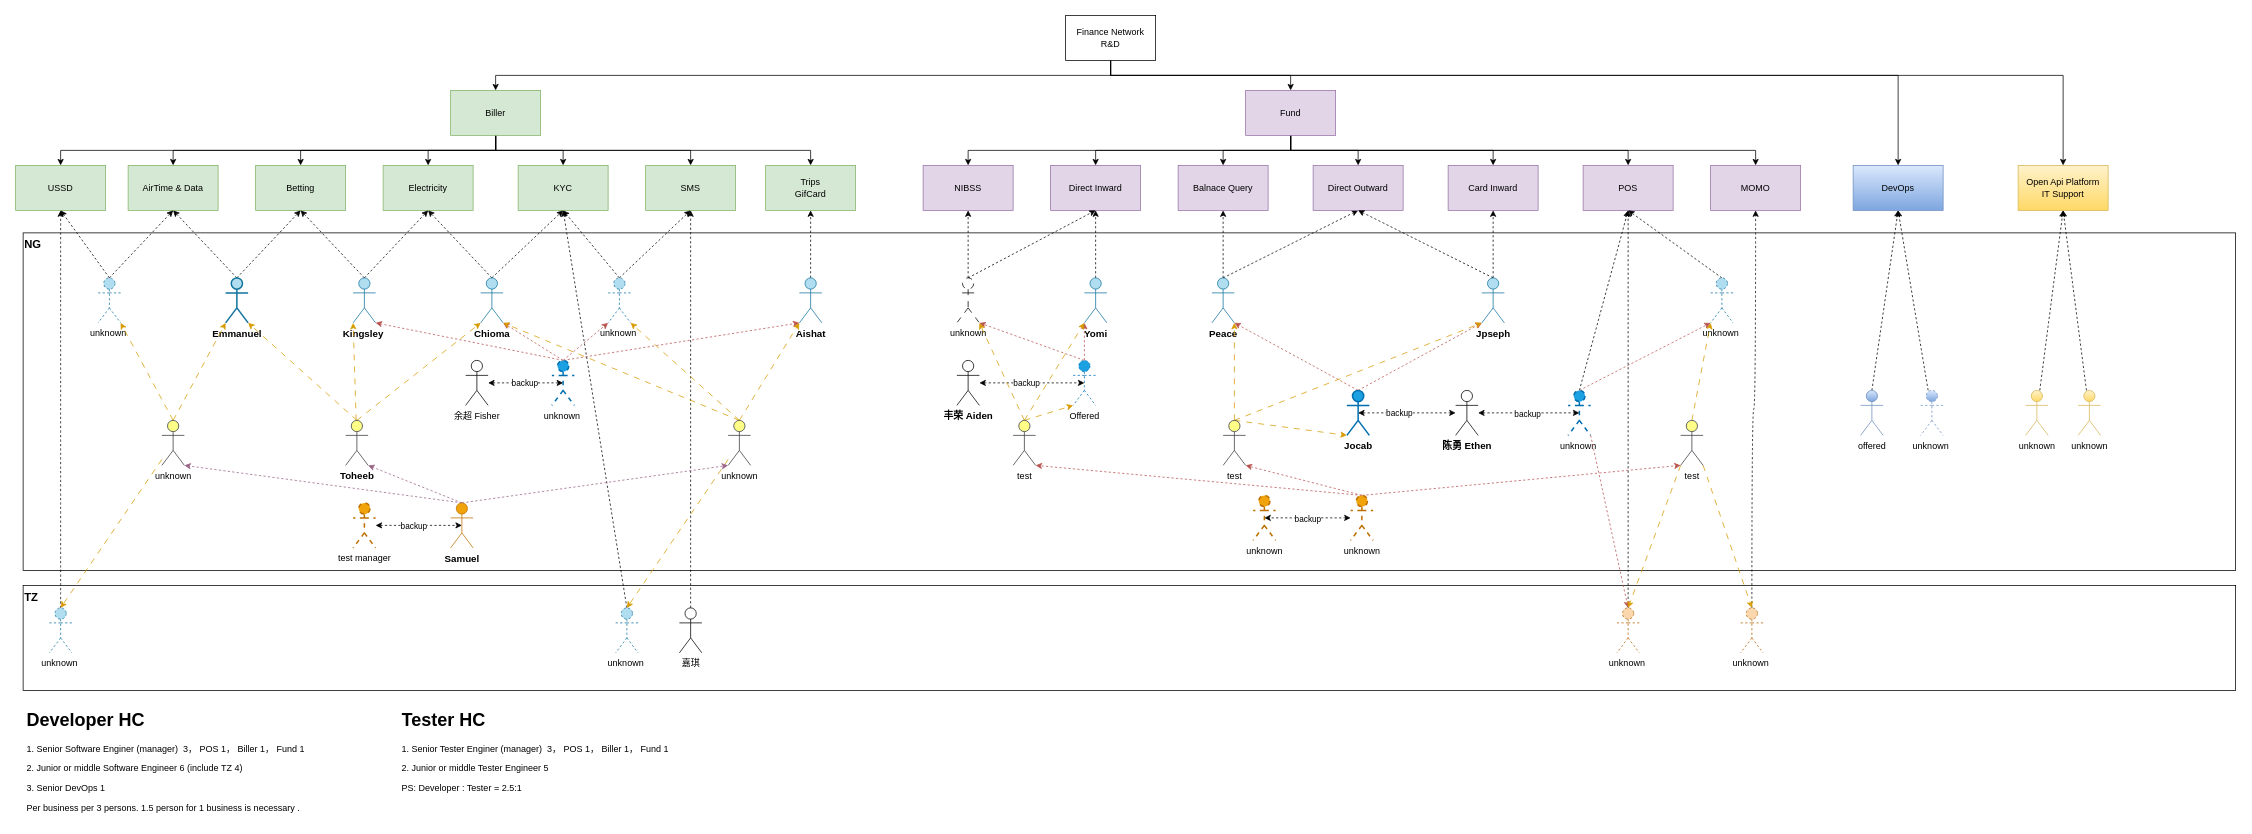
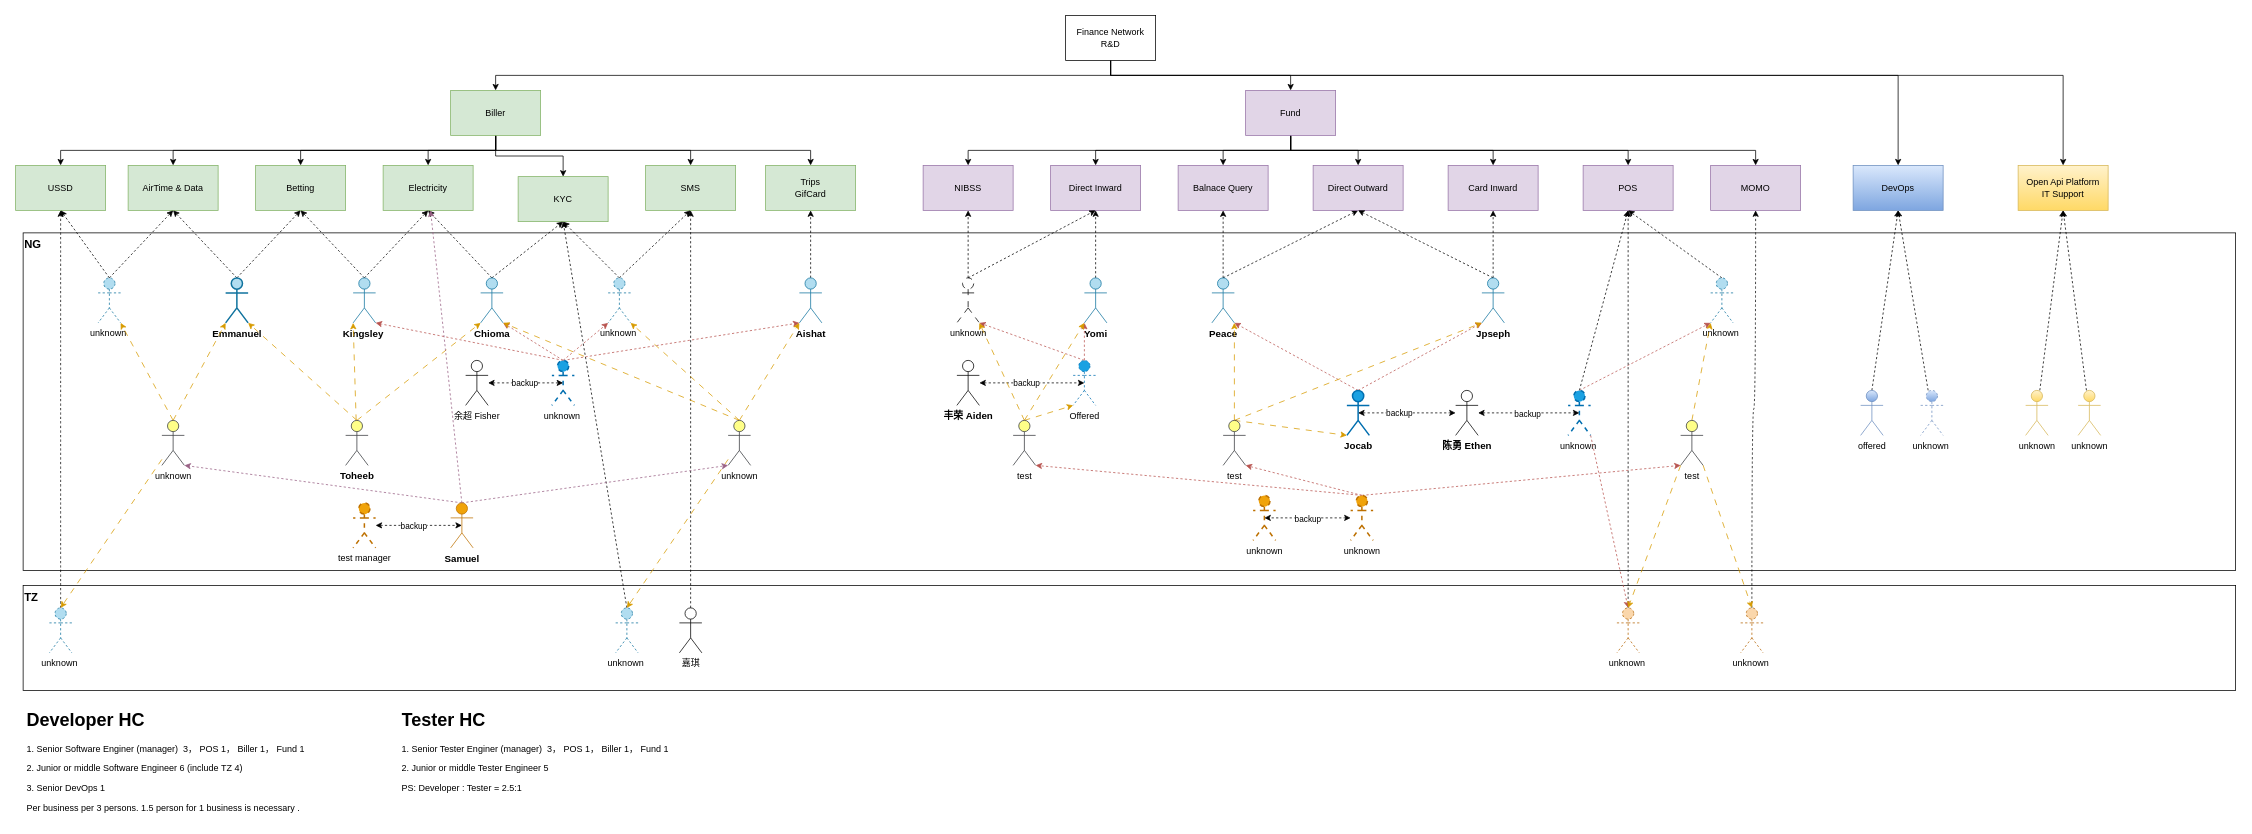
node "KYC": moved (563, 188) -> (563, 199)
edge "Samuel" -> "Toheeb": now "Samuel" -> "Electricity"
